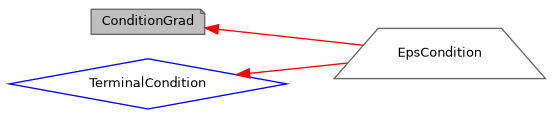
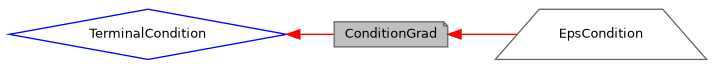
edge "EpsCondition" -> "TerminalCondition": now "ConditionGrad" -> "TerminalCondition"
